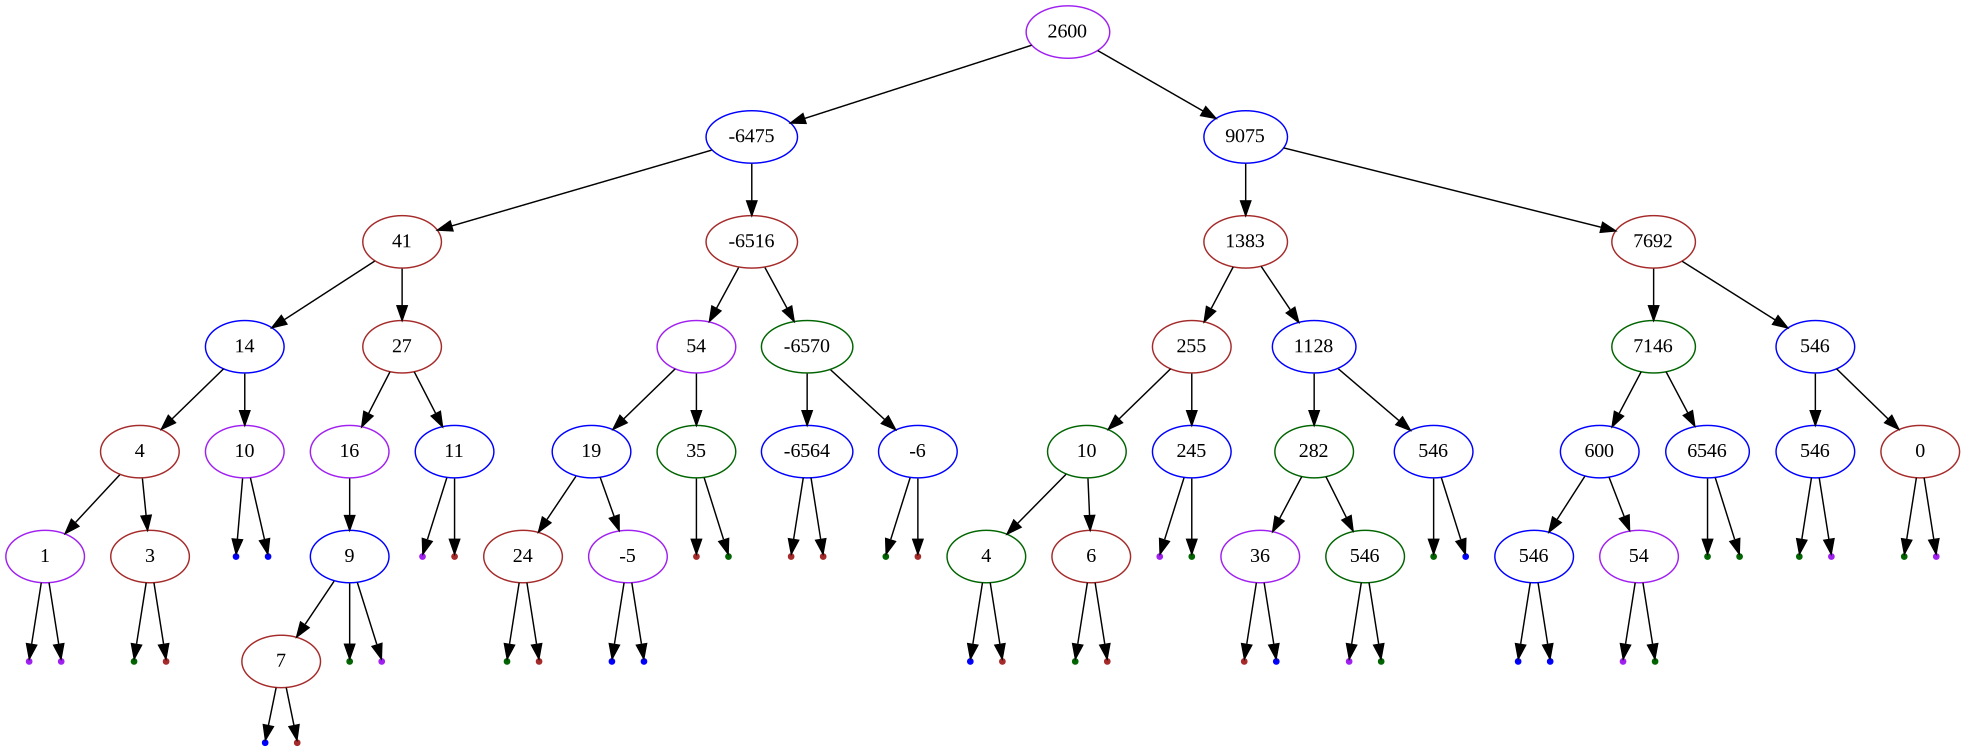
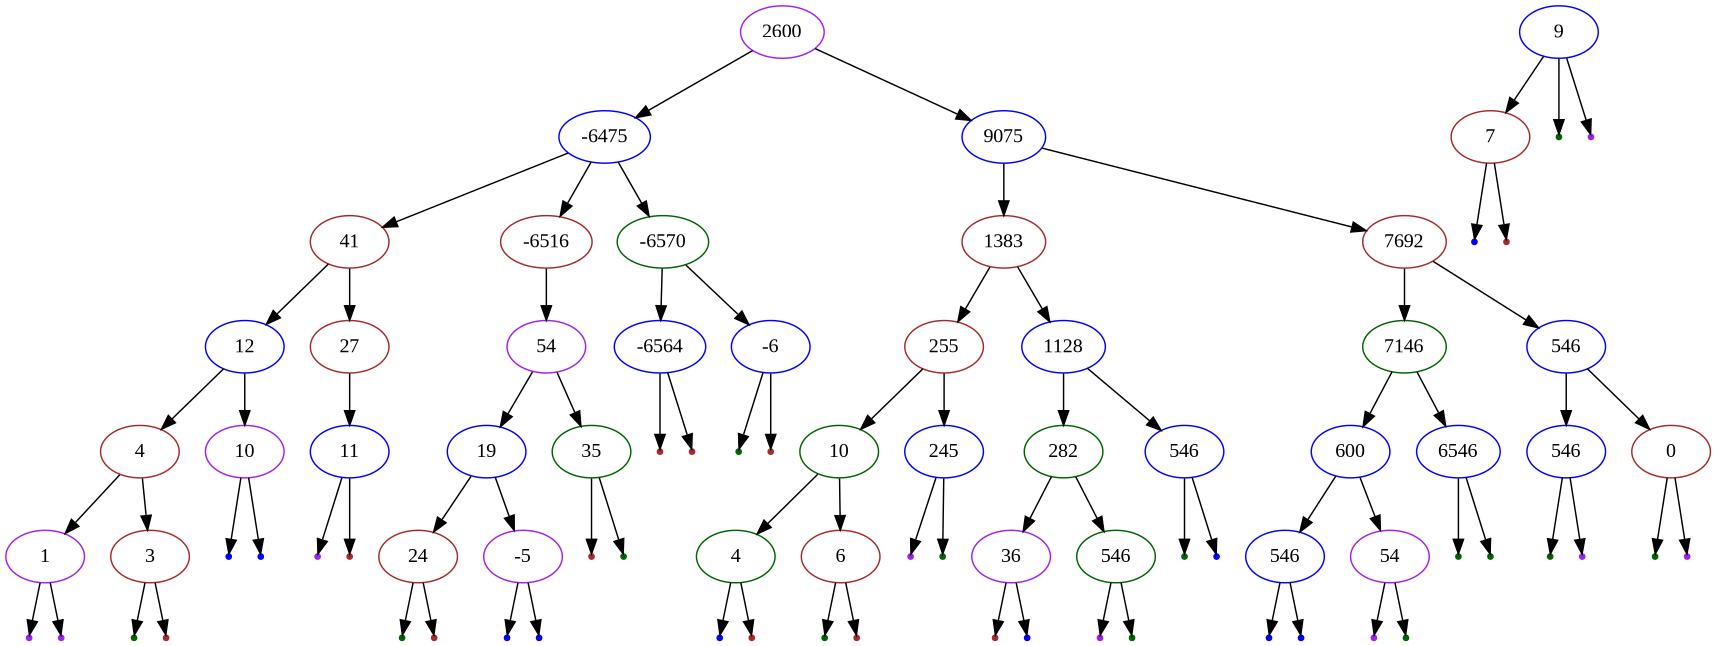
edge "-6516" -> "-6570": now "-6475" -> "-6570"
node "14": label "14" -> "12"
node "16": removed
